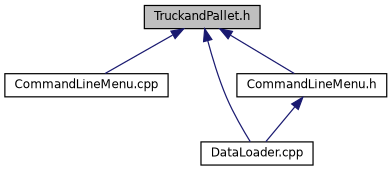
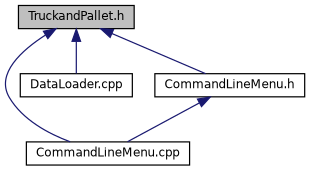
edge "DataLoader.cpp" -> "CommandLineMenu.h": now "CommandLineMenu.cpp" -> "CommandLineMenu.h"
